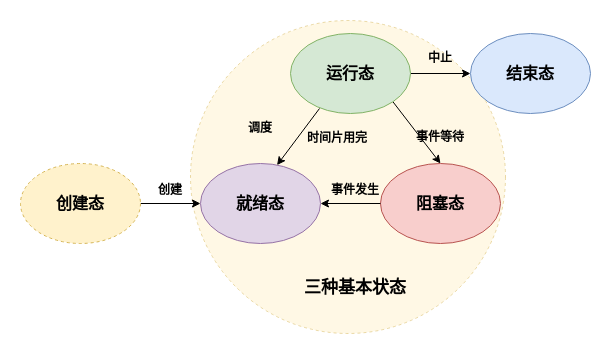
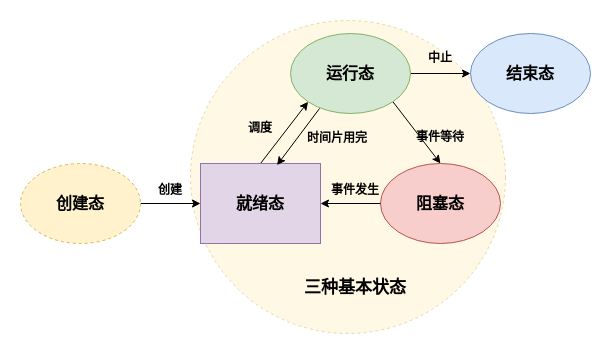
edge "就绪态" -> "运行态": added
node "就绪态": shape ellipse -> rectangle
